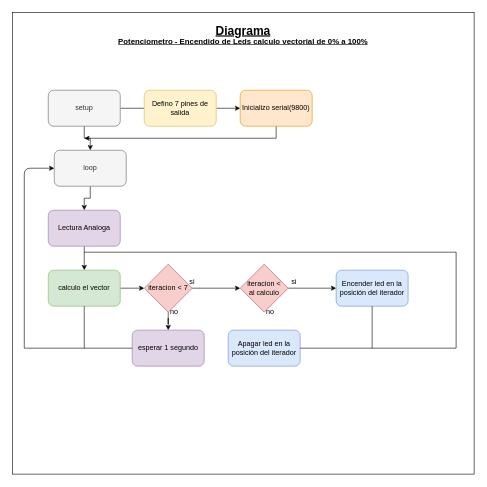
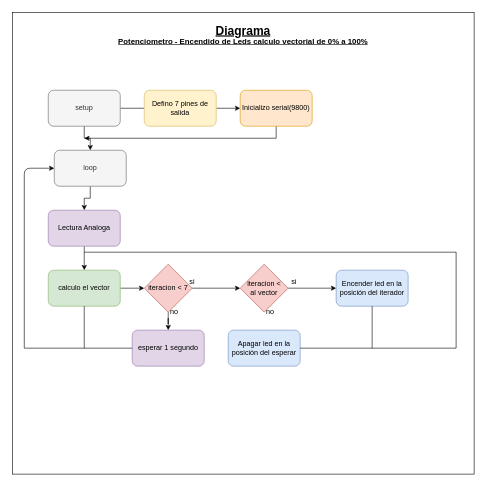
node "iteracion < al calculo": label "iteracion < al calculo" -> "iteracion < al vector"
node "Apagar led en la posición del iterador": label "Apagar led en la posición del iterador" -> "Apagar led en la posición del esperar"
